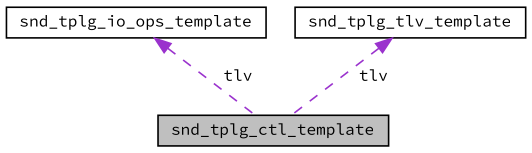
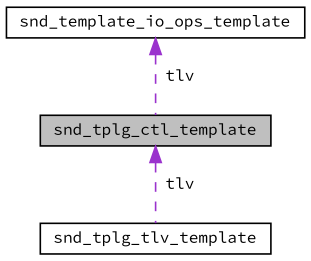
node "snd_tplg_io_ops_template": label "snd_tplg_io_ops_template" -> "snd_template_io_ops_template"
edge "snd_tplg_ctl_template" -> "snd_tplg_tlv_template": reversed
